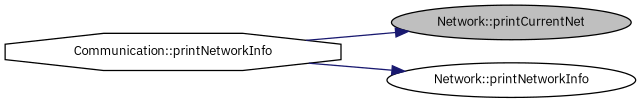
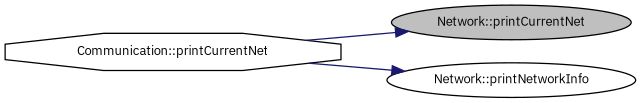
node "Communication::printNetworkInfo": label "Communication::printNetworkInfo" -> "Communication::printCurrentNet"
